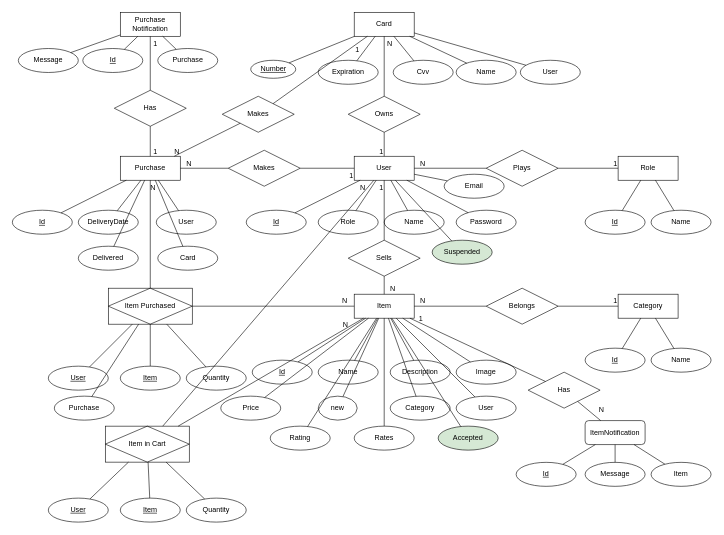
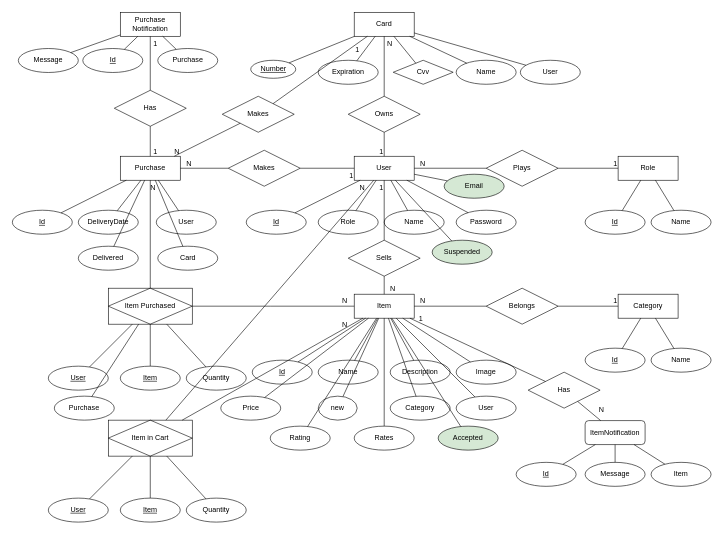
node "Cvv": shape ellipse -> diamond
node "Email": fillcolor #ffffff -> #d5e8d4
node "Item in Cart": moved (147, 444) -> (150, 438)
